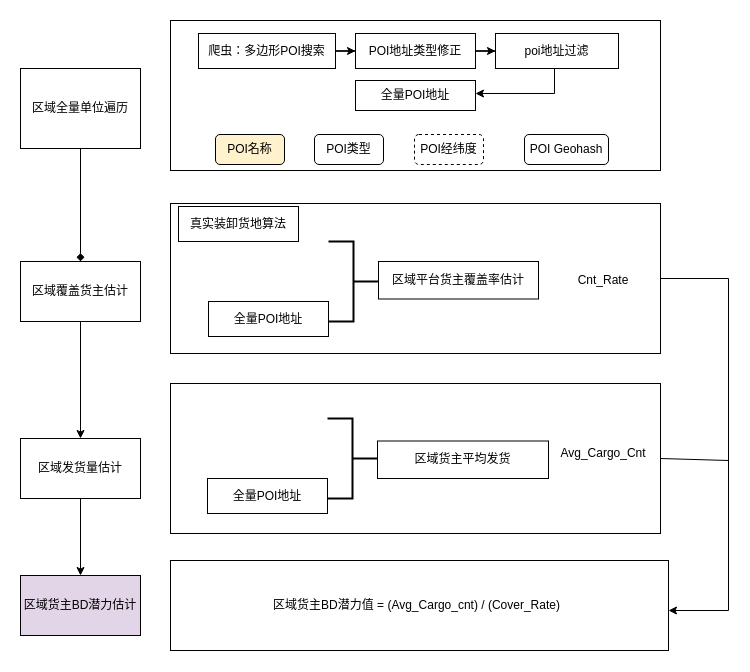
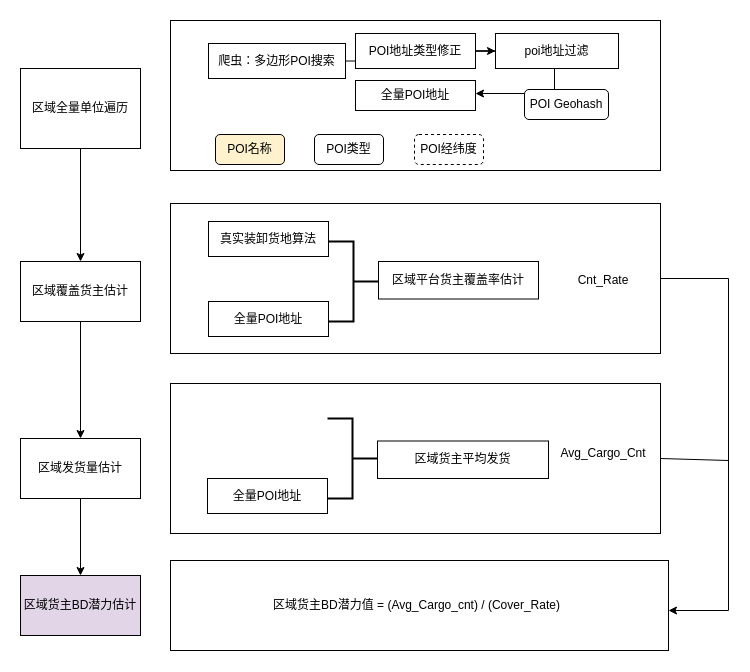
node "爬虫：多边形POI搜索": moved (267, 51) -> (277, 61)
node "POI Geohash": moved (567, 150) -> (567, 105)
node "真实装卸货地算法": moved (239, 224) -> (269, 239)
edge "区域全量单位遍历" -> "区域覆盖货主估计": arrowhead diamond -> classic
